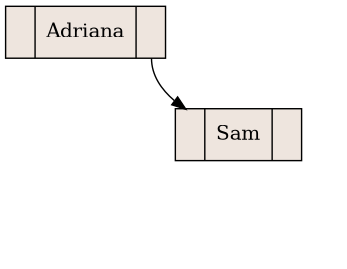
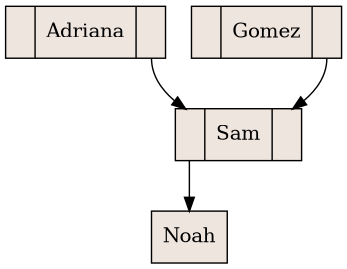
node "Gomez": added
node "Noah": added
